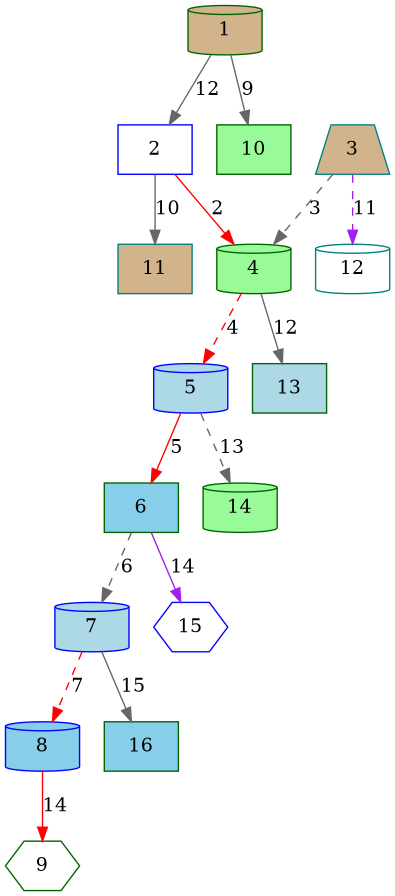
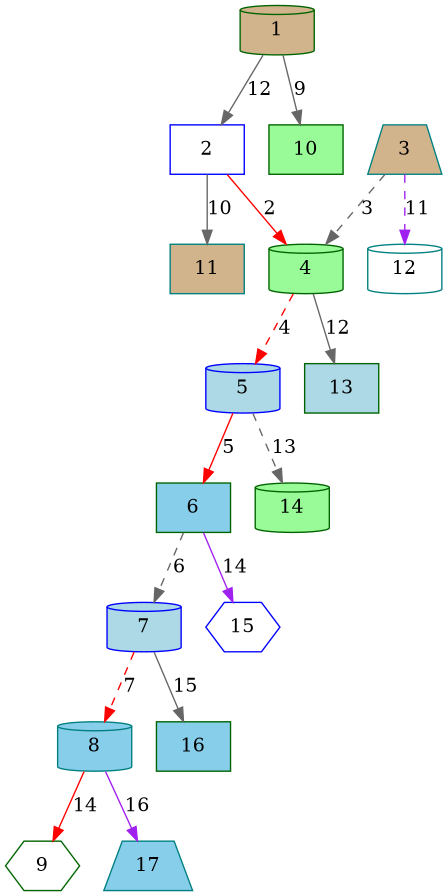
node "8": color blue -> teal
node "17": added
